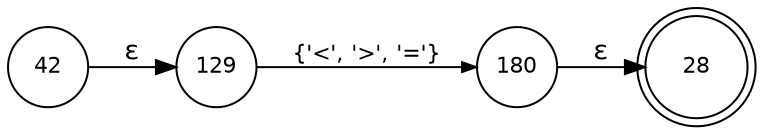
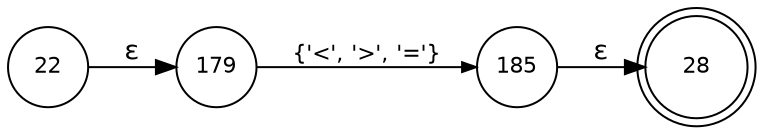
node "42": label "42" -> "22"
node "129": label "129" -> "179"
node "180": label "180" -> "185"
